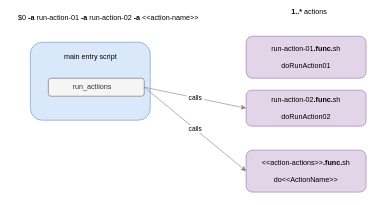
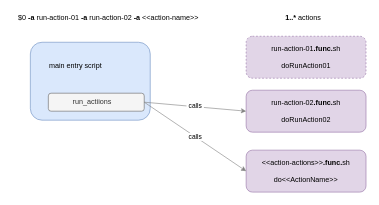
node "1..* actions": moved (309, 12) -> (303, 18)
node "main entry script": moved (90, 57) -> (75, 66)
node "run-action-01.func.sh doRunAction01": style solid -> dashed
node "run_actiions": moved (96, 87) -> (96, 102)
node "run-action-02.func.sh doRunAction02": size 120x36 -> 120x42
